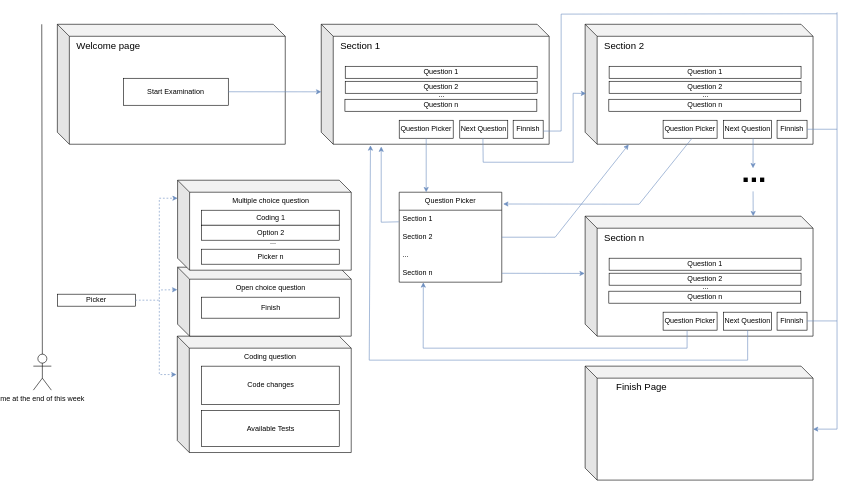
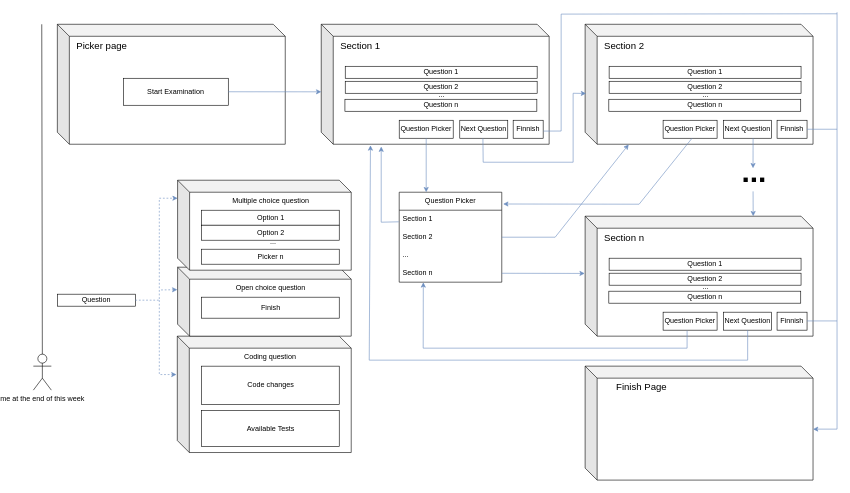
node "Welcome page": label "Welcome page" -> "Picker page"
node "Coding 1": label "Coding 1" -> "Option 1"
node "Picker": label "Picker" -> "Question"
